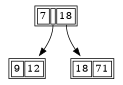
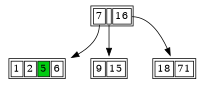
node "7": text "18" -> "16"
node "9": text "12" -> "15"
node "1": added
